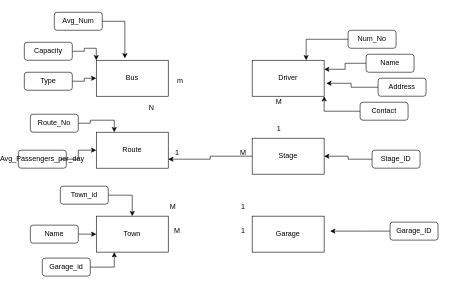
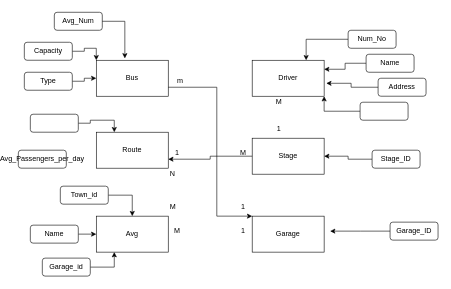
edge "Bus" -> "Garage": added
node "N": moved (152, 108) -> (173, 174)
node "Contact": removed
node "Route_No": removed
edge "Avg_Passengers_per_day" -> "Route": removed
node "Town": label "Town" -> "Avg"
